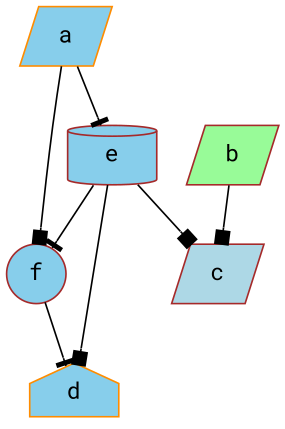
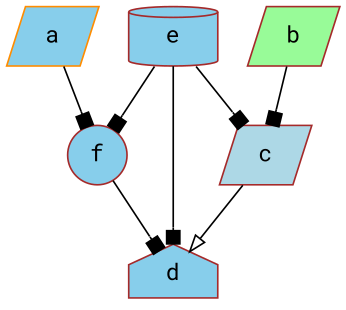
edge "a" -> "e": removed
edge "c" -> "d": added
edge "e" -> "f": arrowhead tee -> box
edge "f" -> "d": arrowhead tee -> box
node "d": color darkorange -> brown
